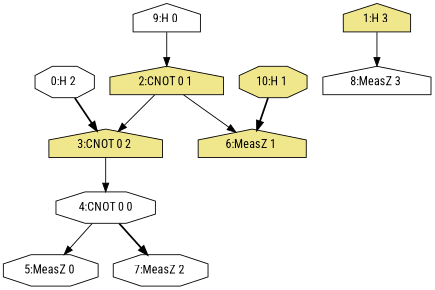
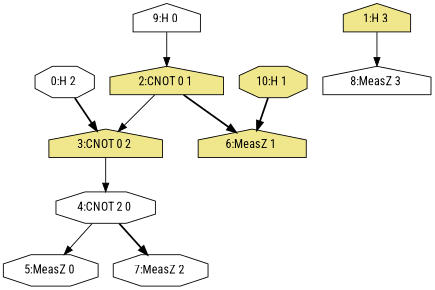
edge "2:CNOT 0 1" -> "6:MeasZ 1": style solid -> bold
node "4:CNOT 0 0": label "4:CNOT 0 0" -> "4:CNOT 2 0"
